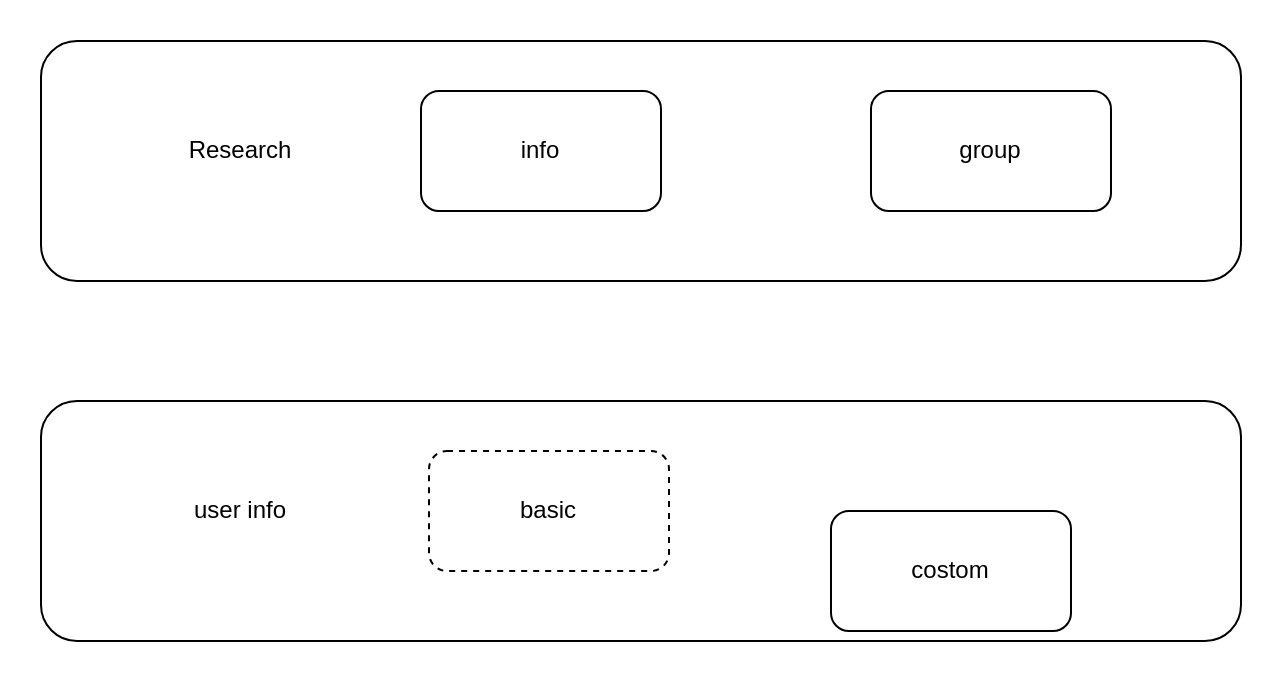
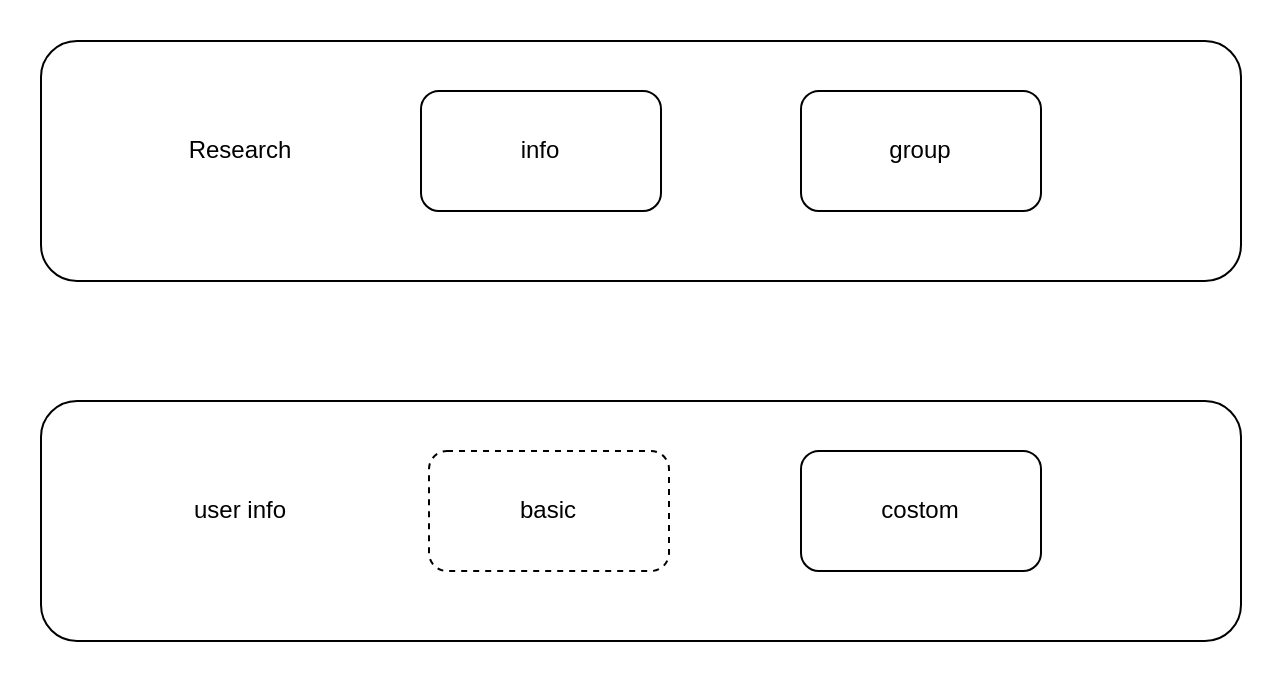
node "group": moved (991, 151) -> (921, 151)
node "costom": moved (951, 571) -> (921, 511)
